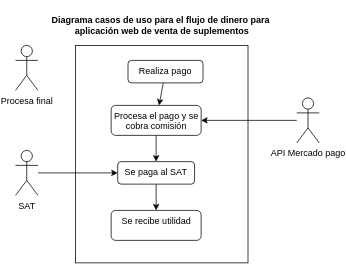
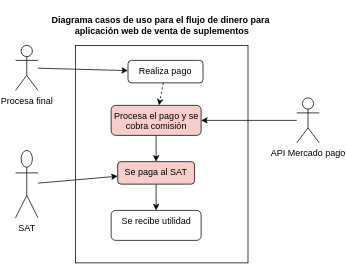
edge "Procesa final" -> "Realiza pago": added
edge "Realiza pago" -> "Procesa el pago y se cobra comisión": style solid -> dashed
node "Procesa el pago y se cobra comisión": fillcolor #ffffff -> #f8cecc
node "SAT": size 23x45 -> 23x68
node "Se paga al SAT": fillcolor #ffffff -> #f8cecc
